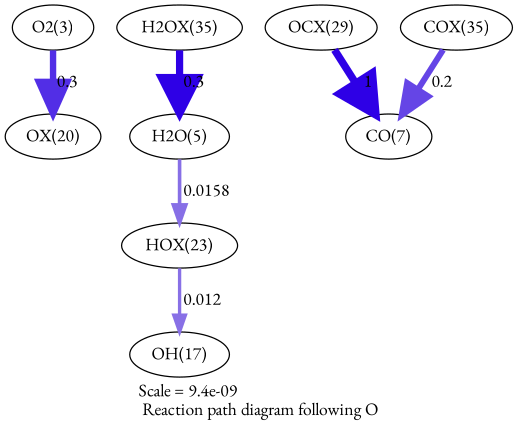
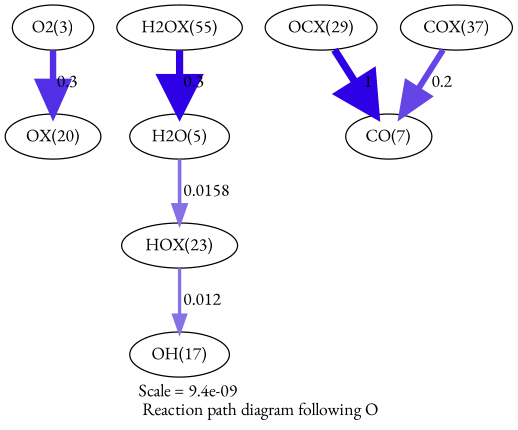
node "H2OX(35)": label "H2OX(35)" -> "H2OX(55)"
node "COX(35)": label "COX(35)" -> "COX(37)"
